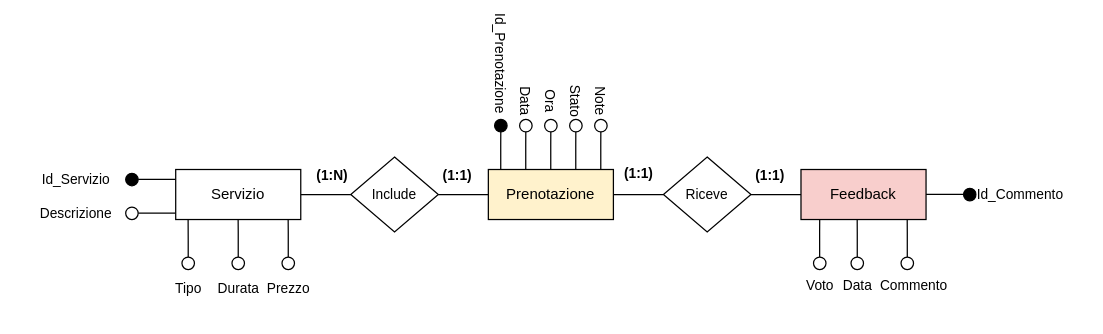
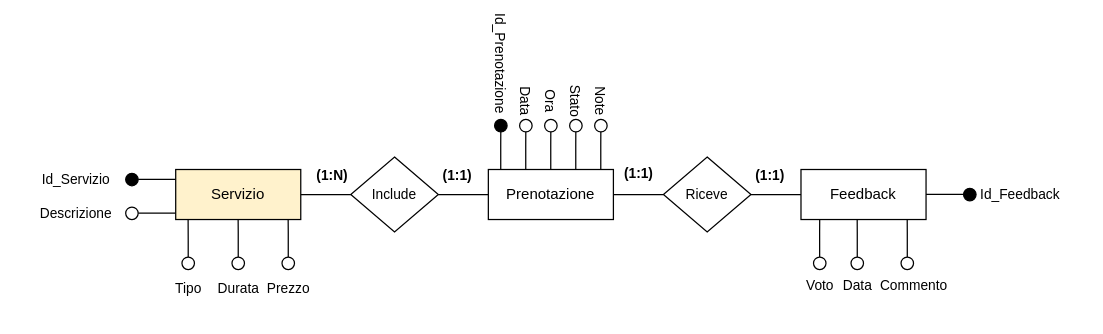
node "Servizio": fillcolor #ffffff -> #fff2cc
node "Prenotazione": fillcolor #fff2cc -> #ffffff
node "Feedback": fillcolor #f8cecc -> #ffffff
node "Id_Commento": label "Id_Commento" -> "Id_Feedback"
